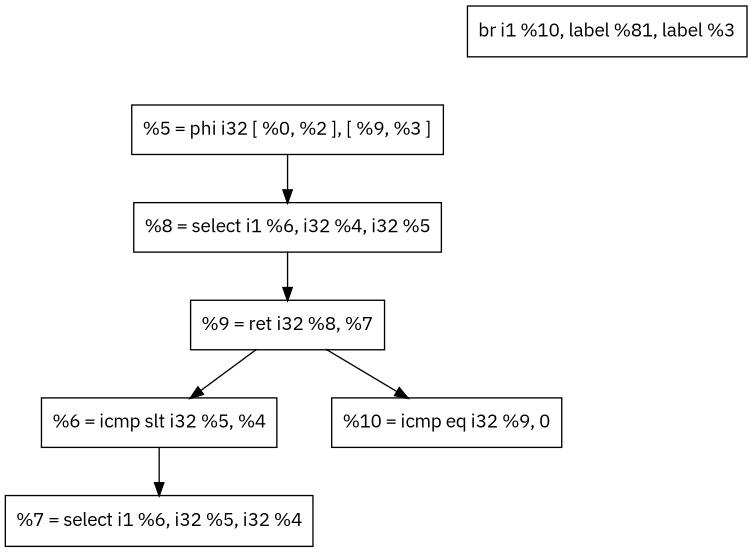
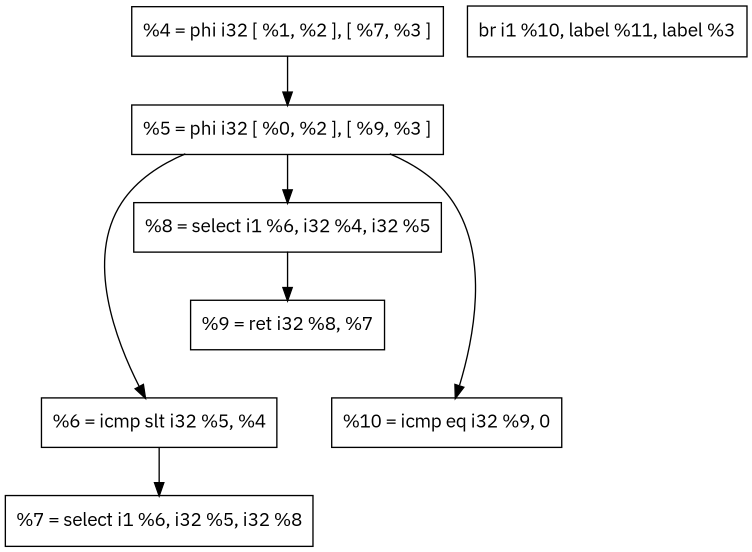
node "%4 = phi i32 [ %1, %2 ], [ %7, %3 ]": added
node "br i1 %10, label %81, label %3": label "br i1 %10, label %81, label %3" -> "br i1 %10, label %11, label %3"
edge "%9 = ret i32 %8, %7" -> "%6 = icmp slt i32 %5, %4": now "%5 = phi i32 [ %0, %2 ], [ %9, %3 ]" -> "%6 = icmp slt i32 %5, %4"
edge "%9 = ret i32 %8, %7" -> "%10 = icmp eq i32 %9, 0": now "%5 = phi i32 [ %0, %2 ], [ %9, %3 ]" -> "%10 = icmp eq i32 %9, 0"
node "%7 = select i1 %6, i32 %5, i32 %4": label "%7 = select i1 %6, i32 %5, i32 %4" -> "%7 = select i1 %6, i32 %5, i32 %8"
